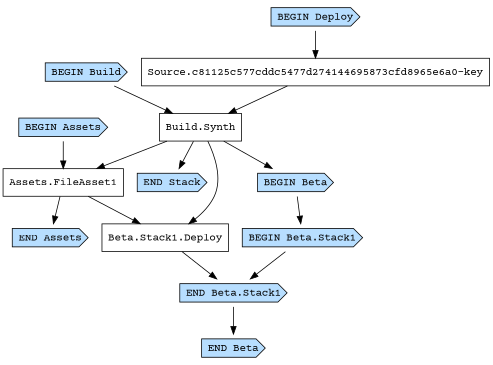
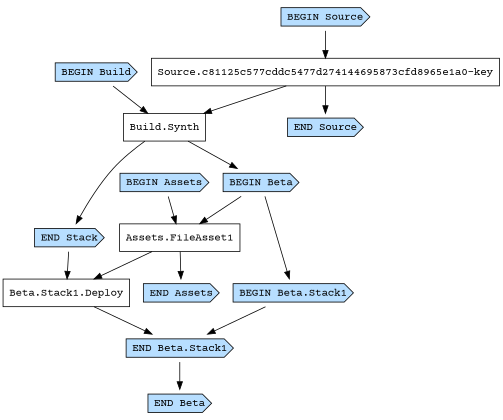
node "BEGIN Deploy": label "BEGIN Deploy" -> "BEGIN Source"
node "Source.c81125c577cddc5477d274144695873cfd8965e6a0-key": label "Source.c81125c577cddc5477d274144695873cfd8965e6a0-key" -> "Source.c81125c577cddc5477d274144695873cfd8965e1a0-key"
node "END Source": added
edge "Build.Synth" -> "Assets.FileAsset1": now "BEGIN Beta" -> "Assets.FileAsset1"
edge "Build.Synth" -> "Beta.Stack1.Deploy": now "END Stack" -> "Beta.Stack1.Deploy"
